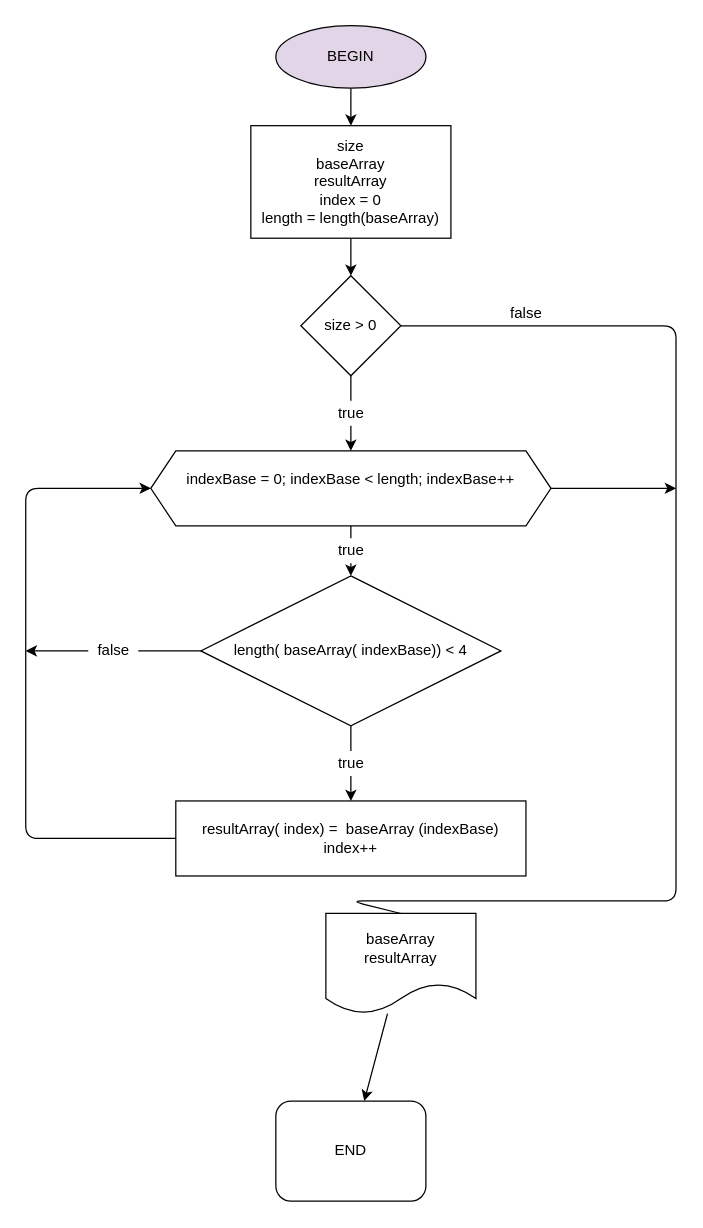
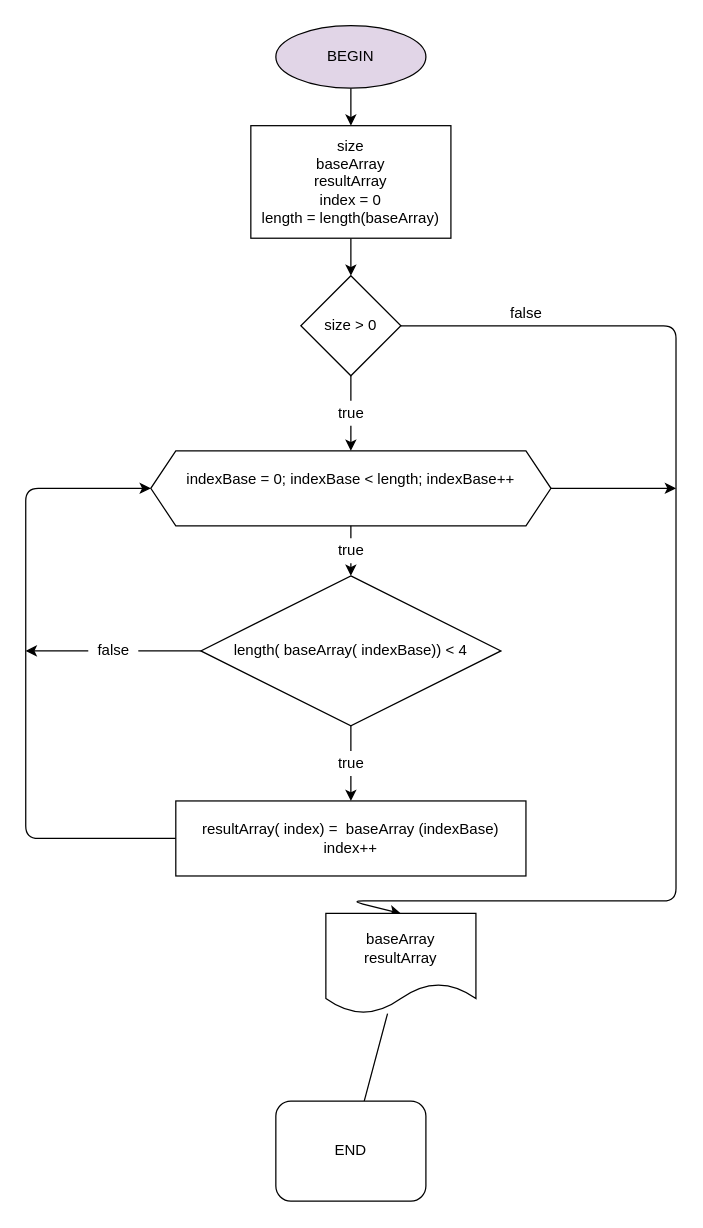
edge "size > 0" -- "baseArray resultArray": arrowhead none -> classic
edge "baseArray resultArray" -> "END": arrowhead classic -> none
